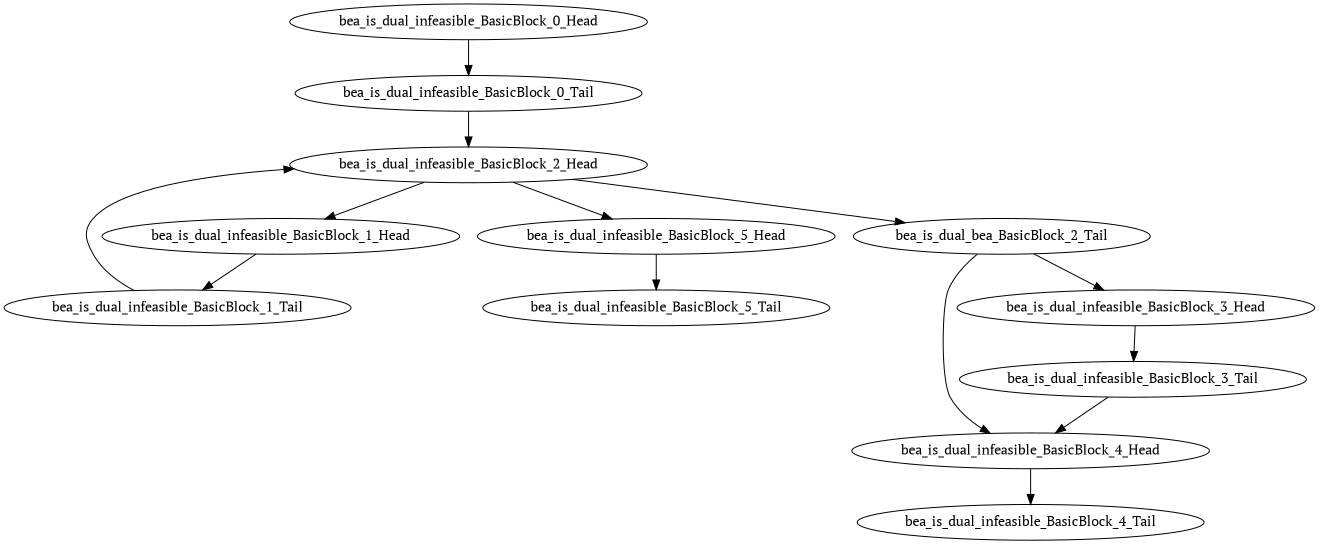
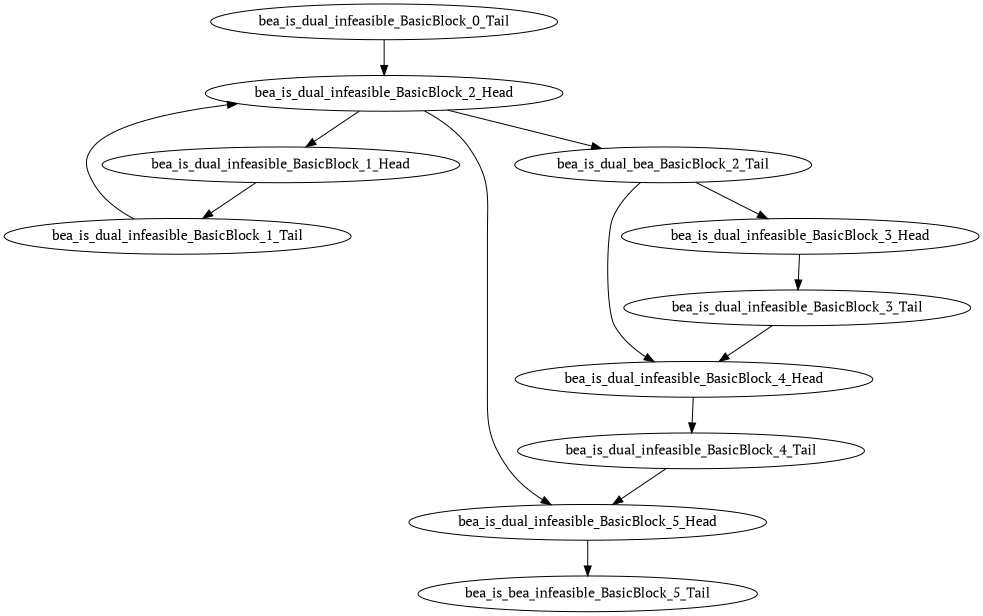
node "bea_is_dual_infeasible_BasicBlock_0_Head": removed
node "bea_is_dual_infeasible_BasicBlock_5_Tail": label "bea_is_dual_infeasible_BasicBlock_5_Tail" -> "bea_is_bea_infeasible_BasicBlock_5_Tail"
edge "bea_is_dual_infeasible_BasicBlock_4_Tail" -> "bea_is_dual_infeasible_BasicBlock_5_Head": added
